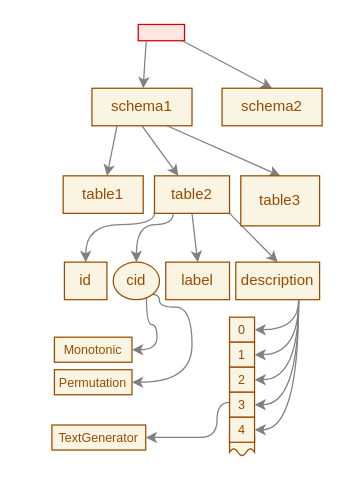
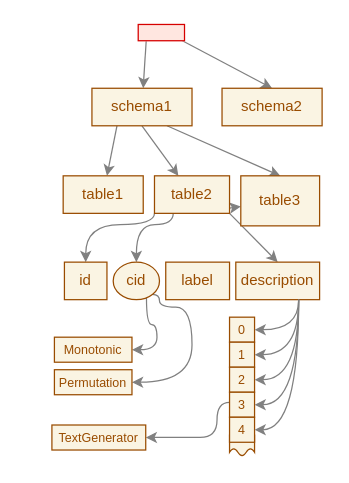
edge "table2" -> "label": now "table2" -> "table3"
